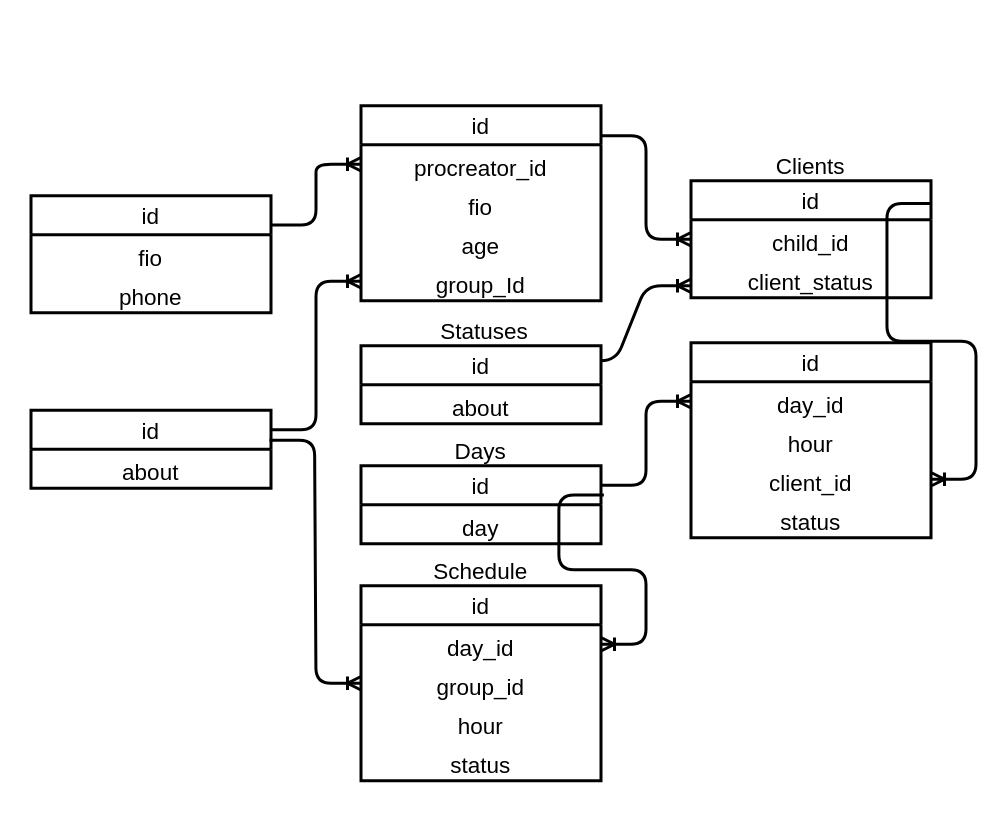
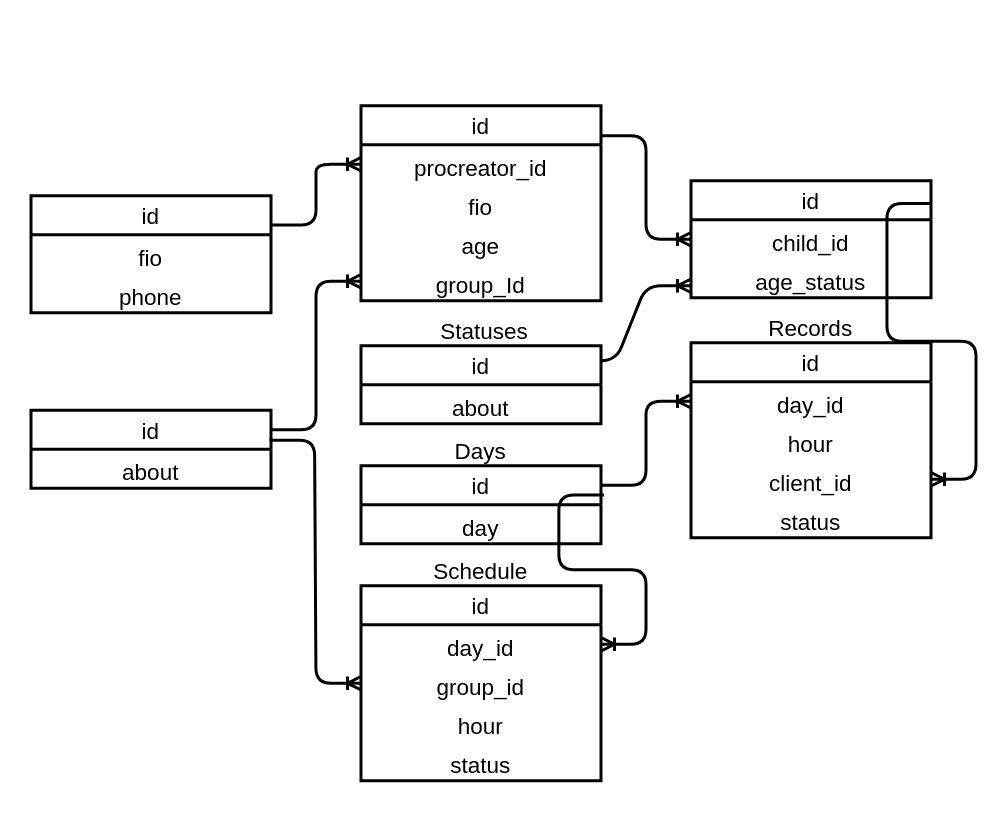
node "Clients": removed
node "client_status": label "client_status" -> "age_status"
node "Records": added
